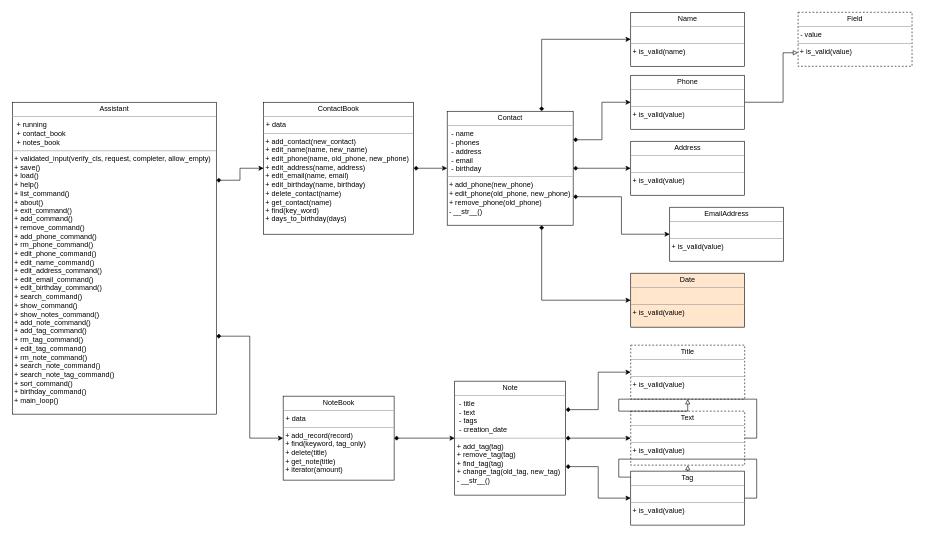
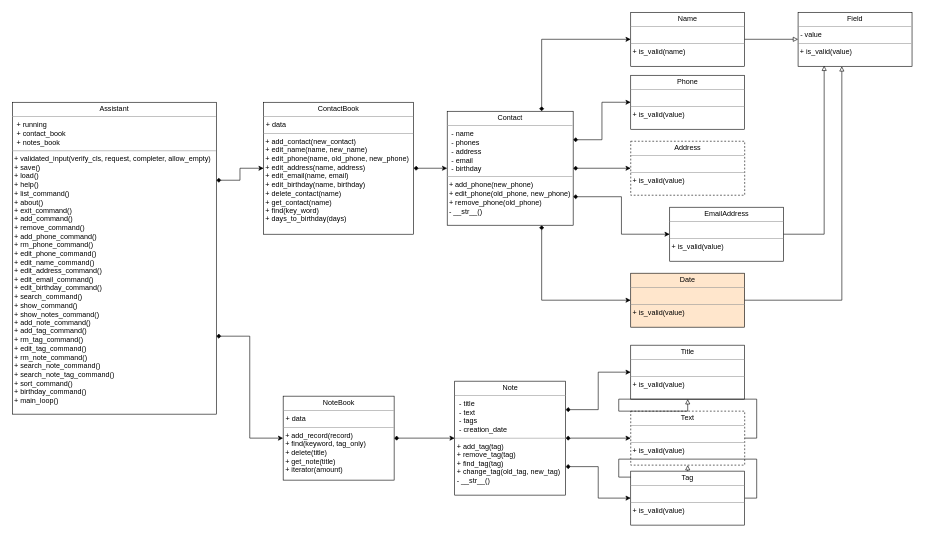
edge "Name + is_valid(name)" -> "Field - value + is_valid(value)": added
node "Field - value + is_valid(value)": style dashed -> solid
edge "Phone + is_valid(value)" -> "Field - value + is_valid(value)": removed
node "Address + is_valid(value)": style solid -> dashed
edge "EmailAddress + is_valid(value)" -> "Field - value + is_valid(value)": added
edge "Date + is_valid(value)" -> "Field - value + is_valid(value)": added
node "Title + is_valid(value)": style dashed -> solid
